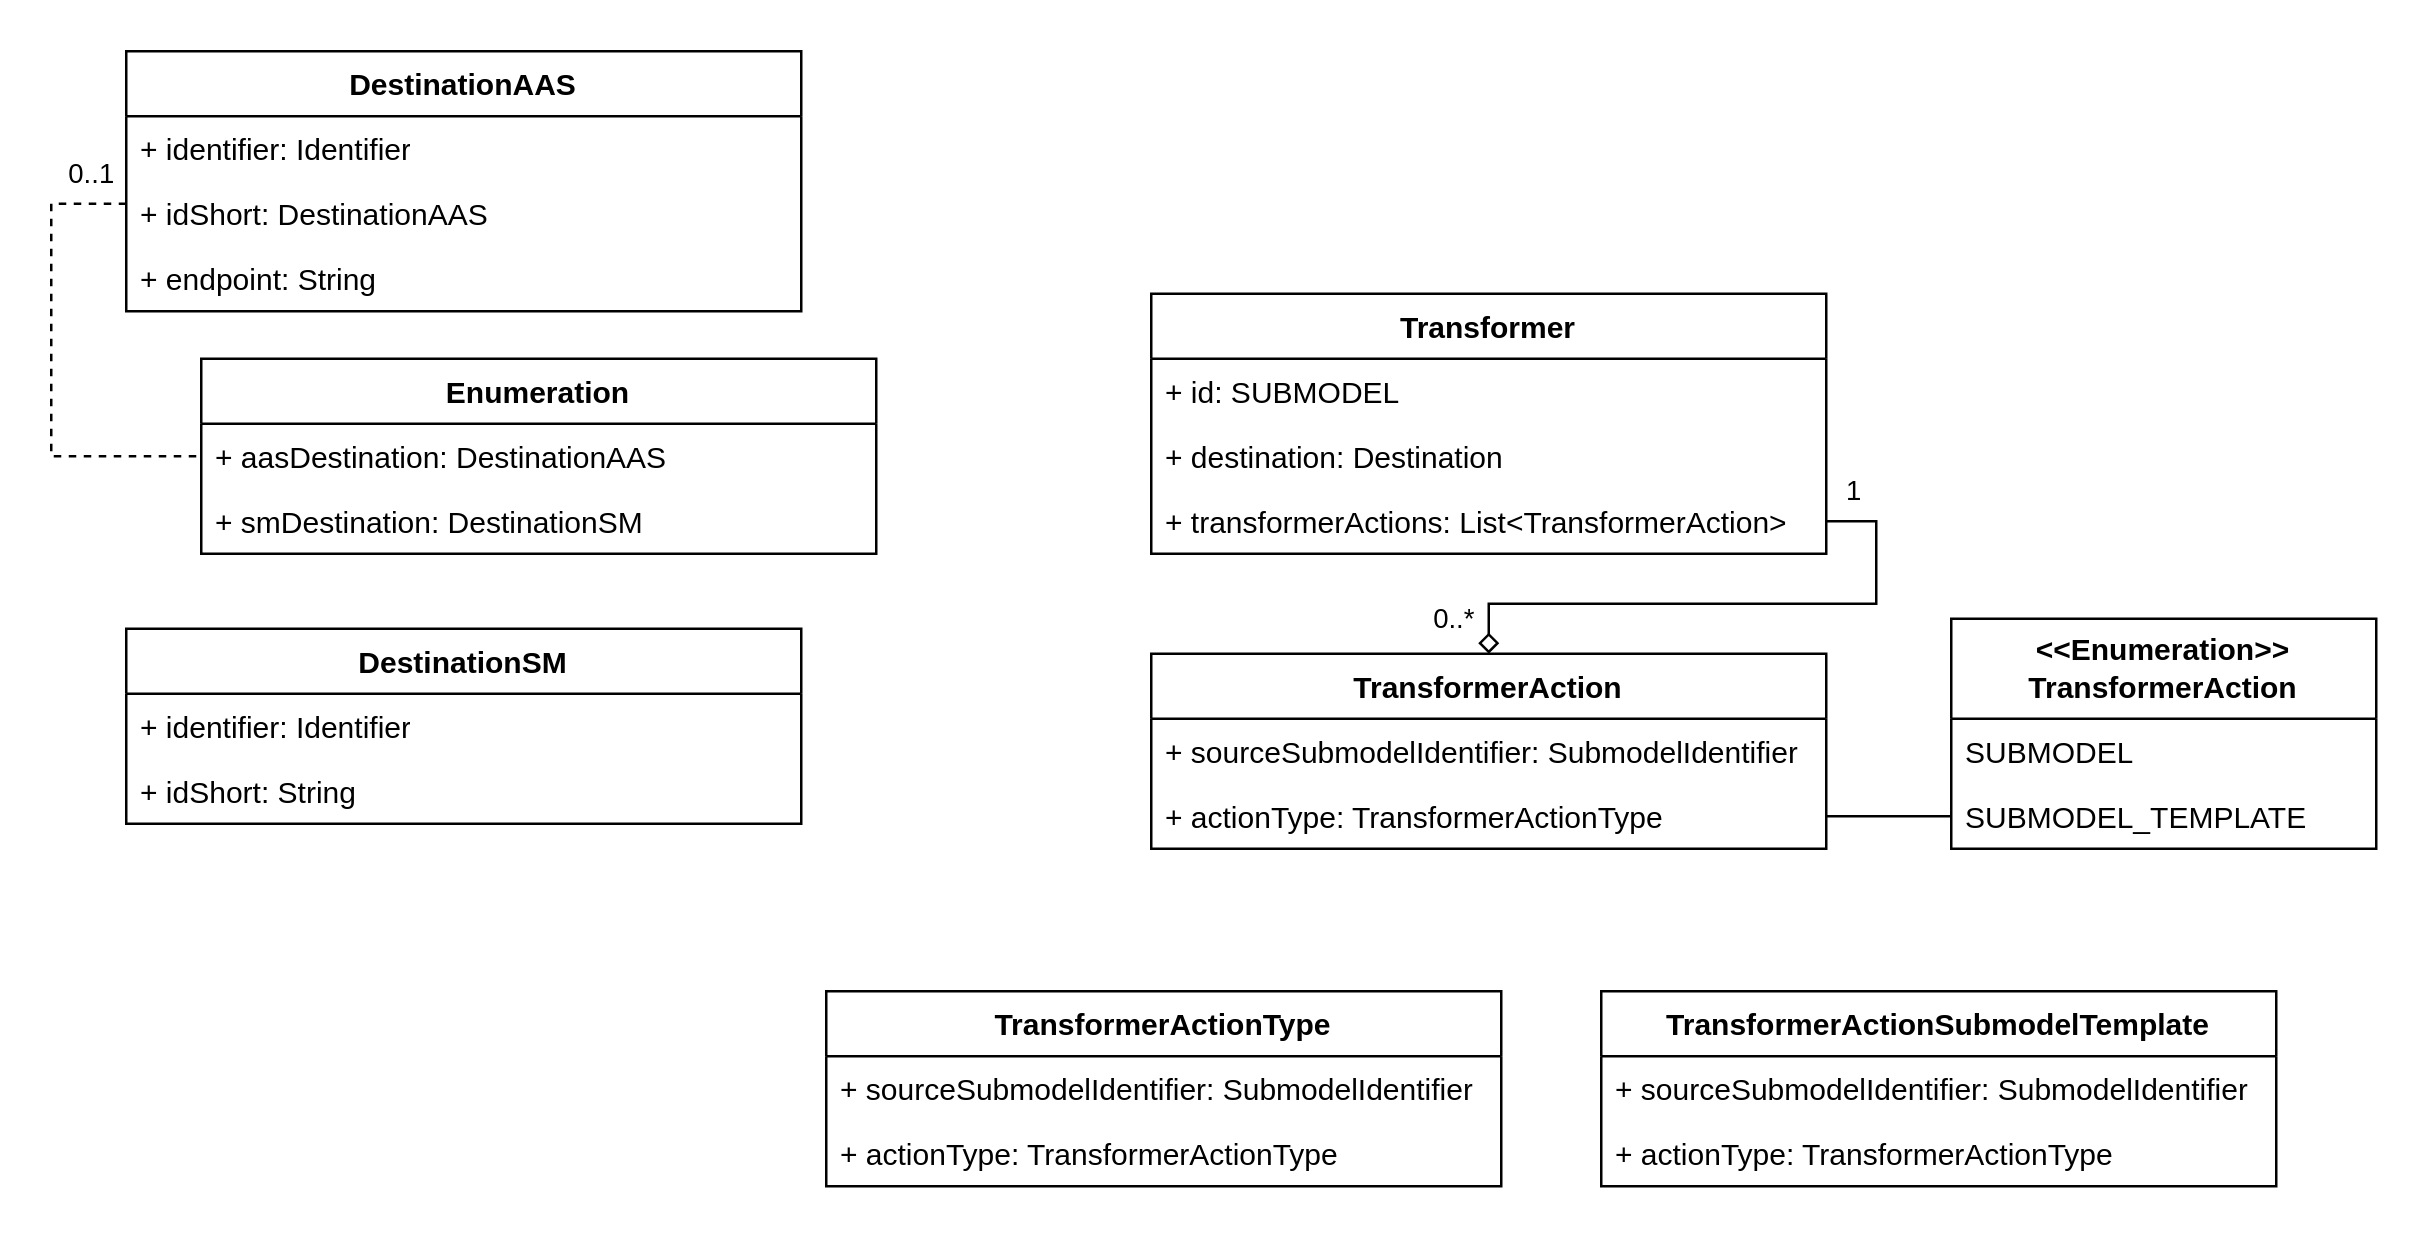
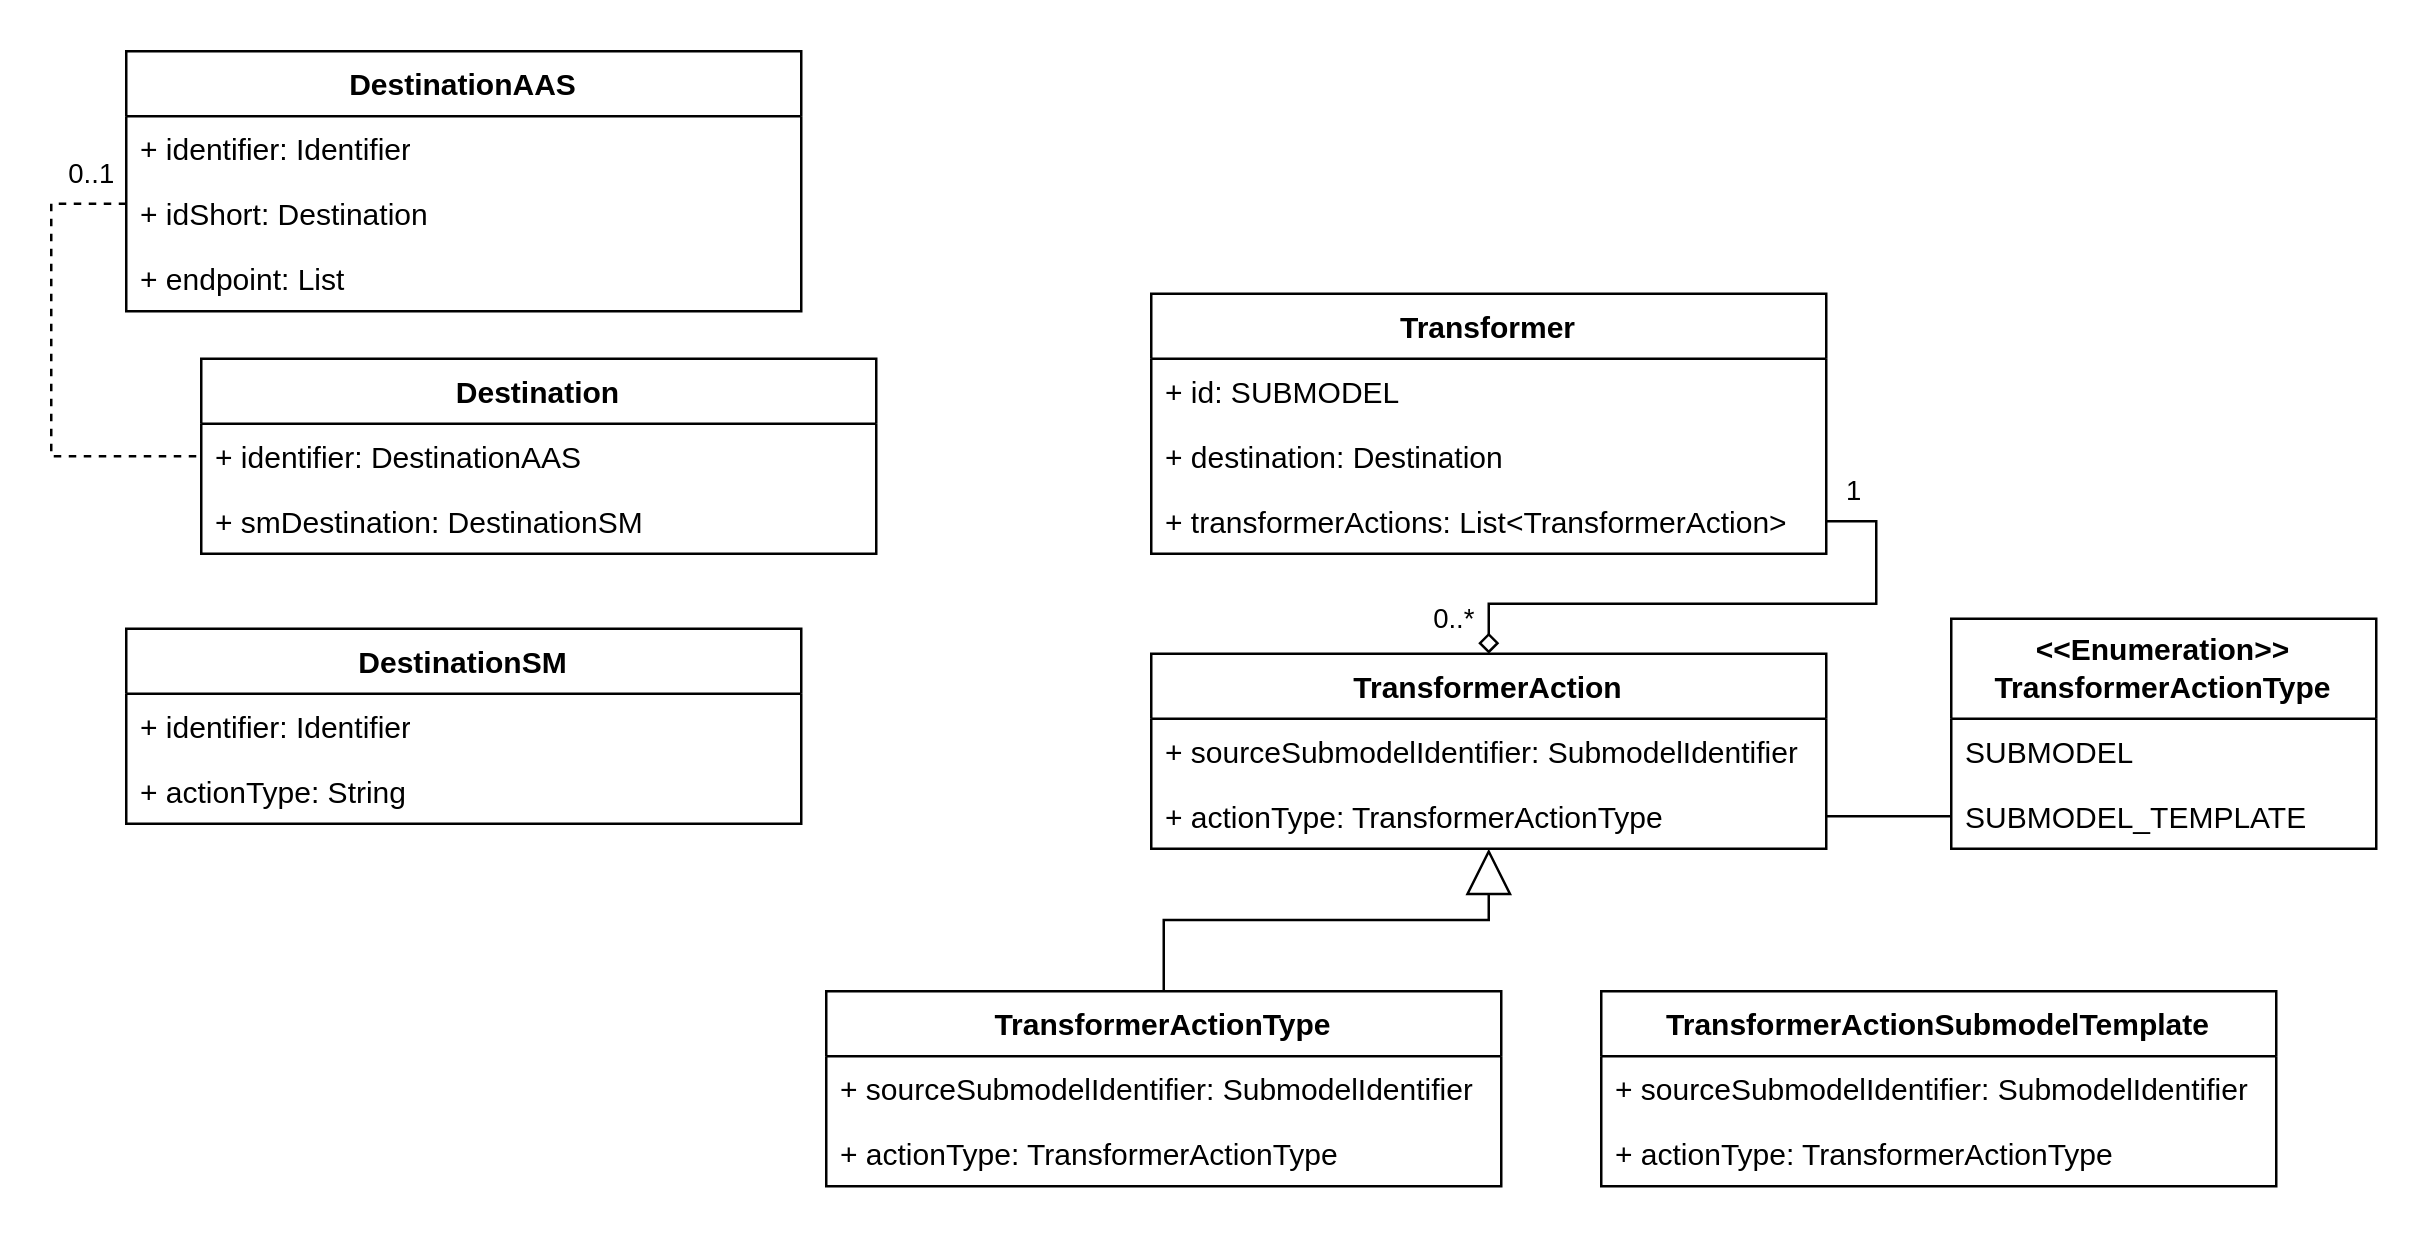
node "+ idShort: DestinationAAS": label "+ idShort: DestinationAAS" -> "+ idShort: Destination"
node "+ endpoint: String": label "+ endpoint: String" -> "+ endpoint: List"
node "Enumeration": label "Enumeration" -> "Destination"
node "+ aasDestination: DestinationAAS": label "+ aasDestination: DestinationAAS" -> "+ identifier: DestinationAAS"
node "<<Enumeration>> TransformerAction": label "<<Enumeration>> TransformerAction" -> "<<Enumeration>> TransformerActionType"
node "+ idShort: String": label "+ idShort: String" -> "+ actionType: String"
edge "TransformerActionType" -> "TransformerAction": added
